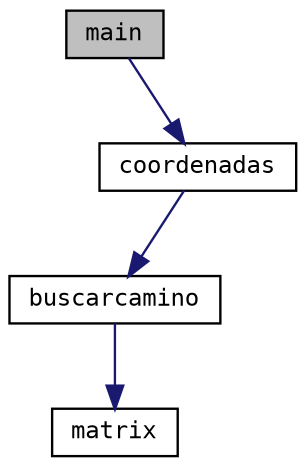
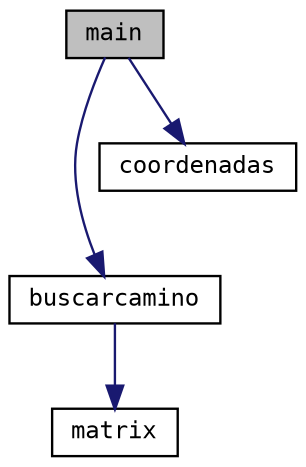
edge "coordenadas" -> "buscarcamino": now "main" -> "buscarcamino"
